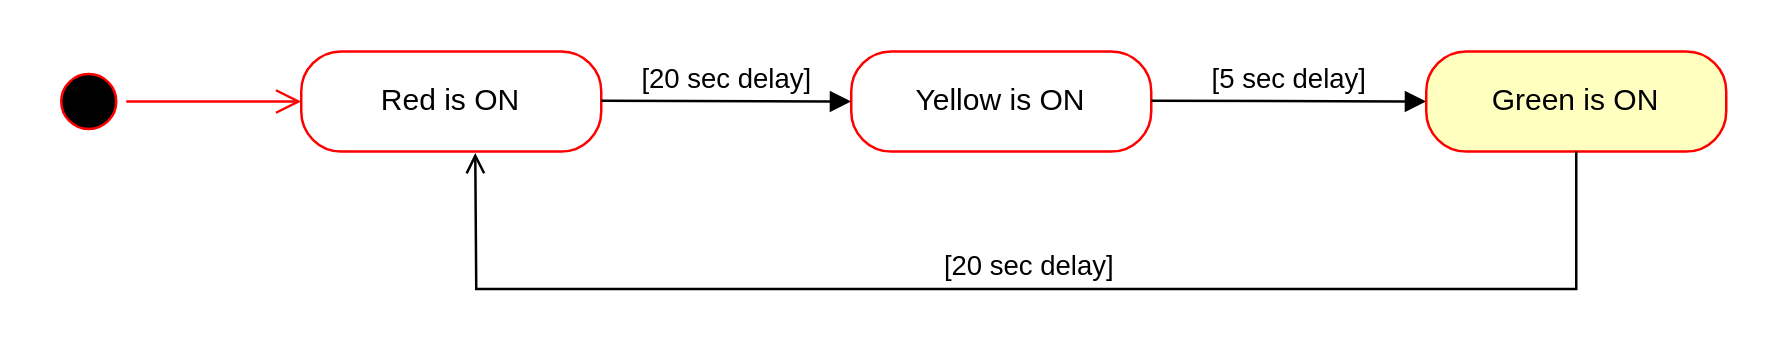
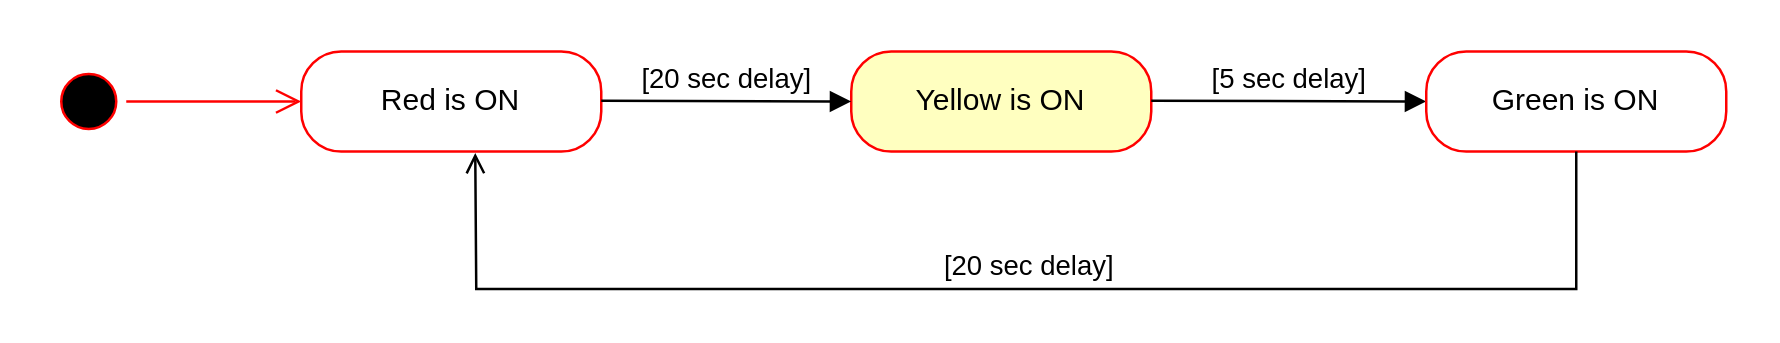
node "Yellow is ON": fillcolor #ffffff -> #ffffc0
node "Green is ON": fillcolor #ffffc0 -> #ffffff
